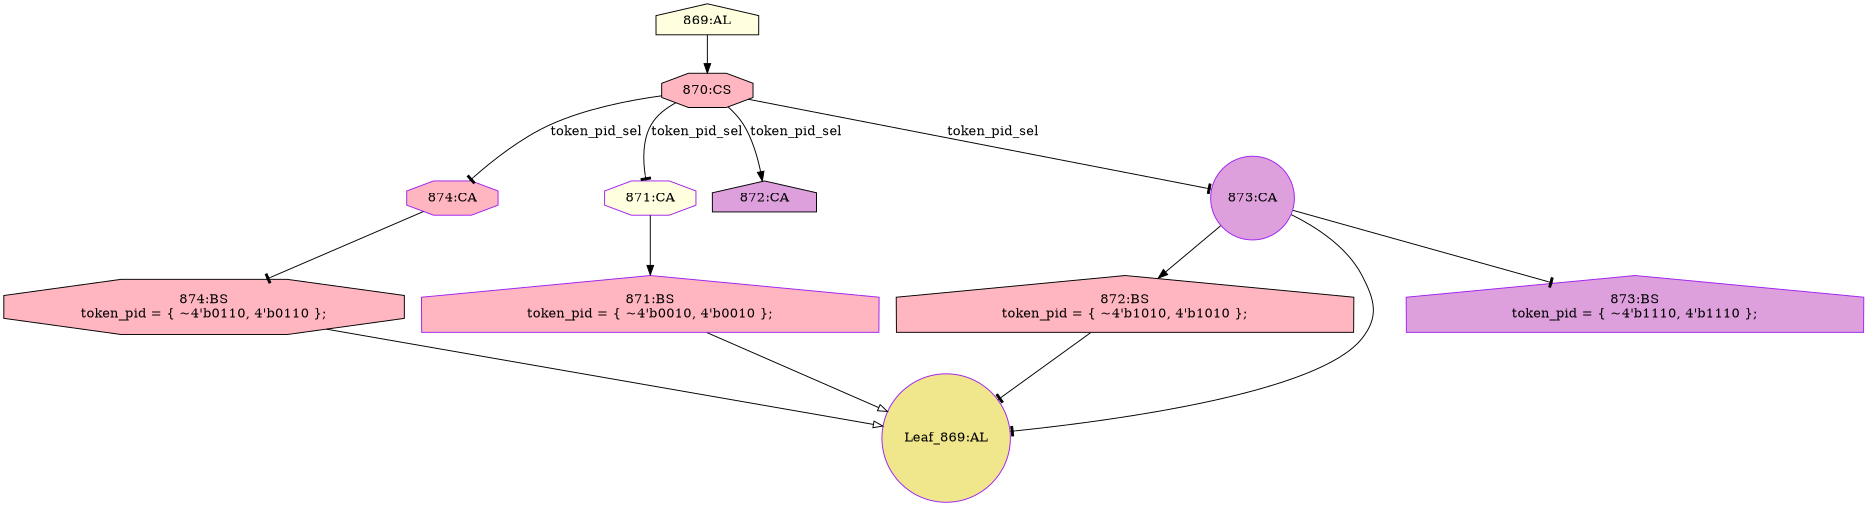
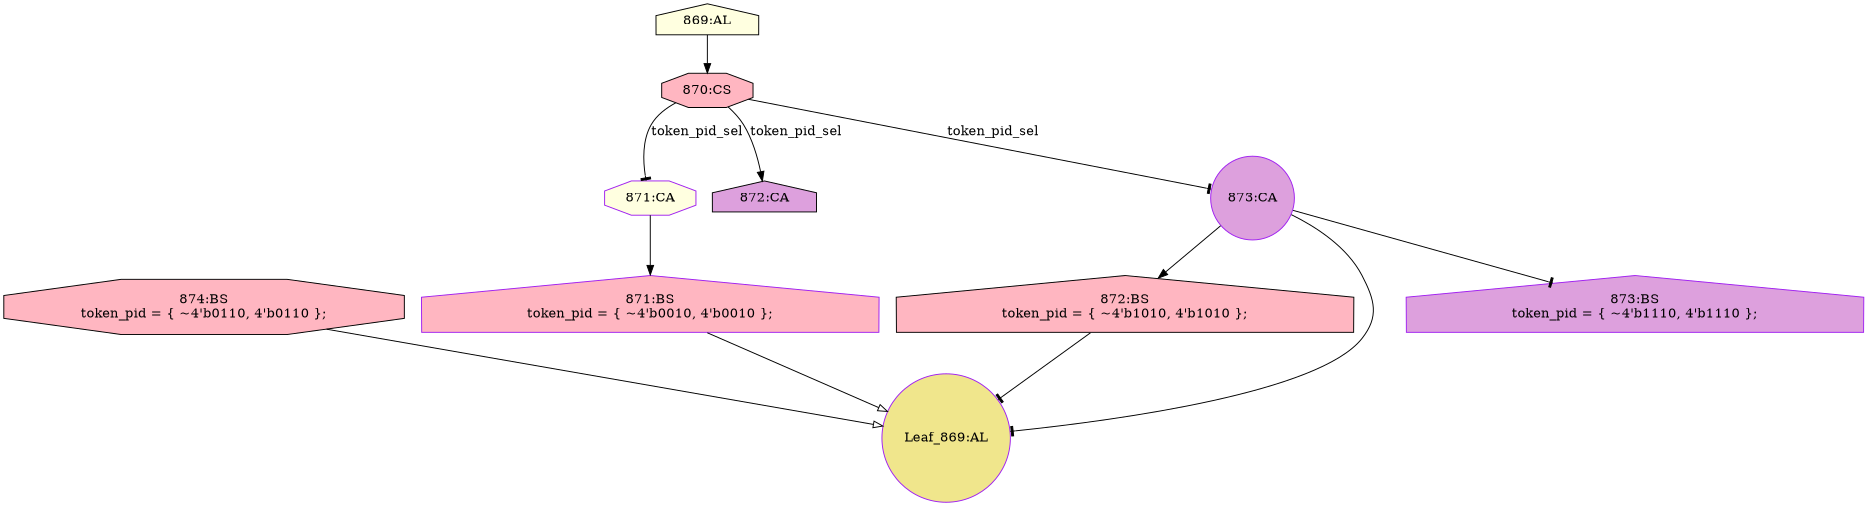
node "874:CA": removed
